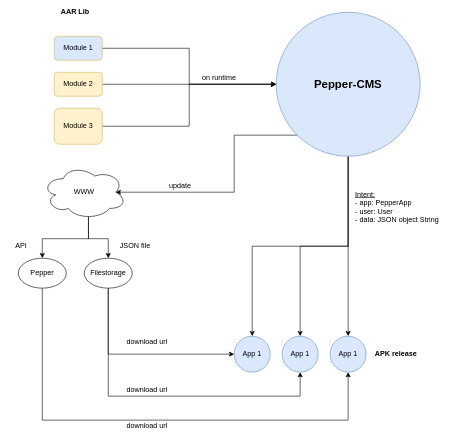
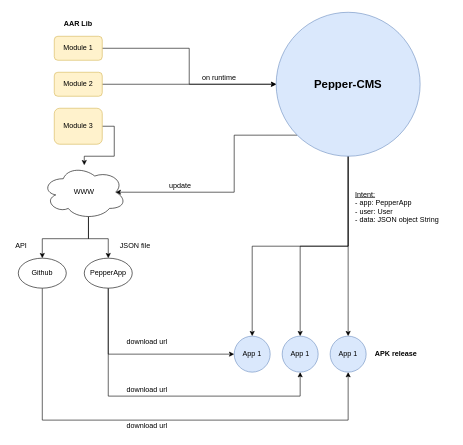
node "AAR Lib": moved (75, 12) -> (78, 24)
node "Module 1": fillcolor #dae8fc -> #fff2cc
edge "Module 3" -> "Pepper-CMS": now "Module 3" -> "WWW"
node "Pepper": label "Pepper" -> "Github"
node "Filestorage": label "Filestorage" -> "PepperApp"
